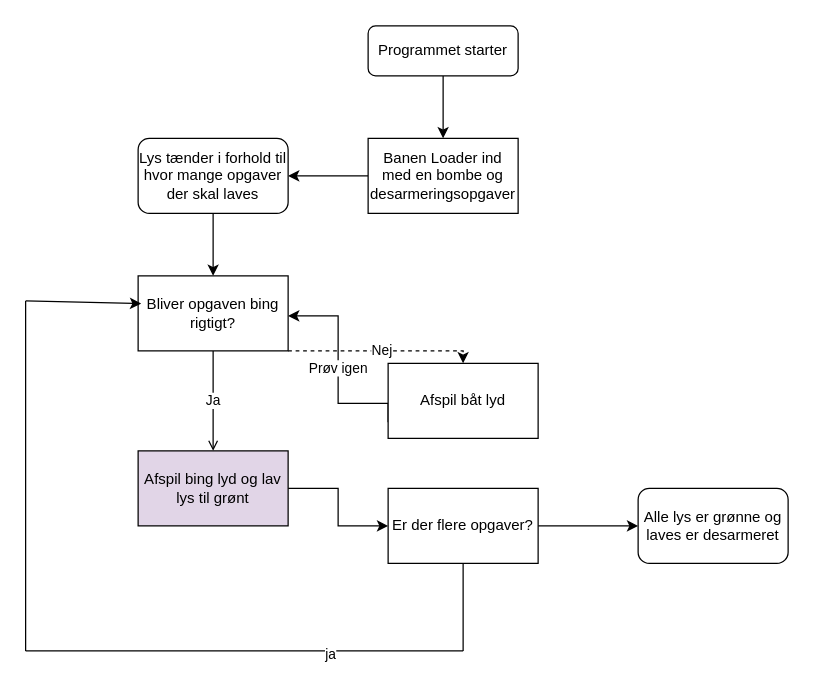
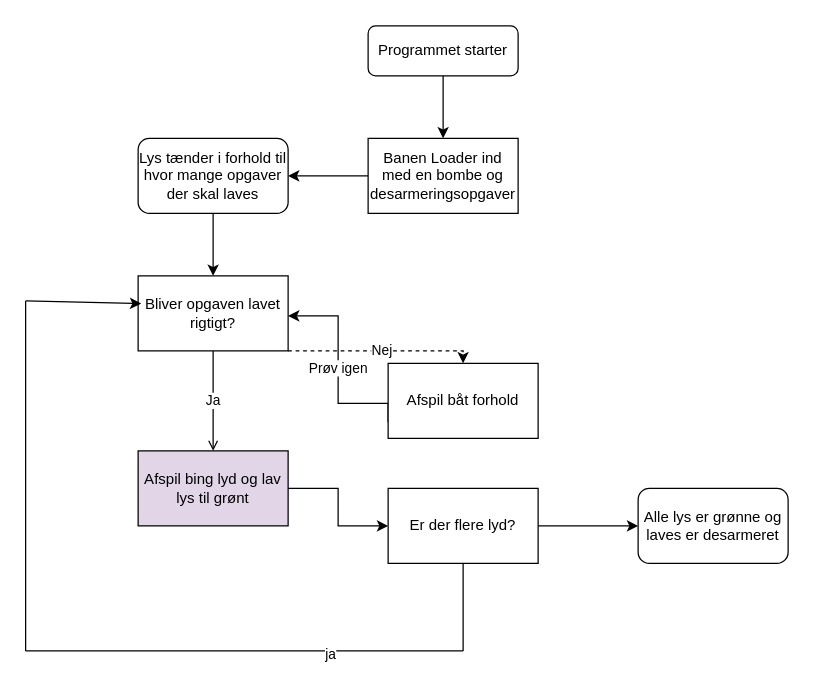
node "Bliver opgaven bing rigtigt?": label "Bliver opgaven bing rigtigt?" -> "Bliver opgaven lavet rigtigt?"
node "Afspil båt lyd": label "Afspil båt lyd" -> "Afspil båt forhold"
node "Er der flere opgaver?": label "Er der flere opgaver?" -> "Er der flere lyd?"
